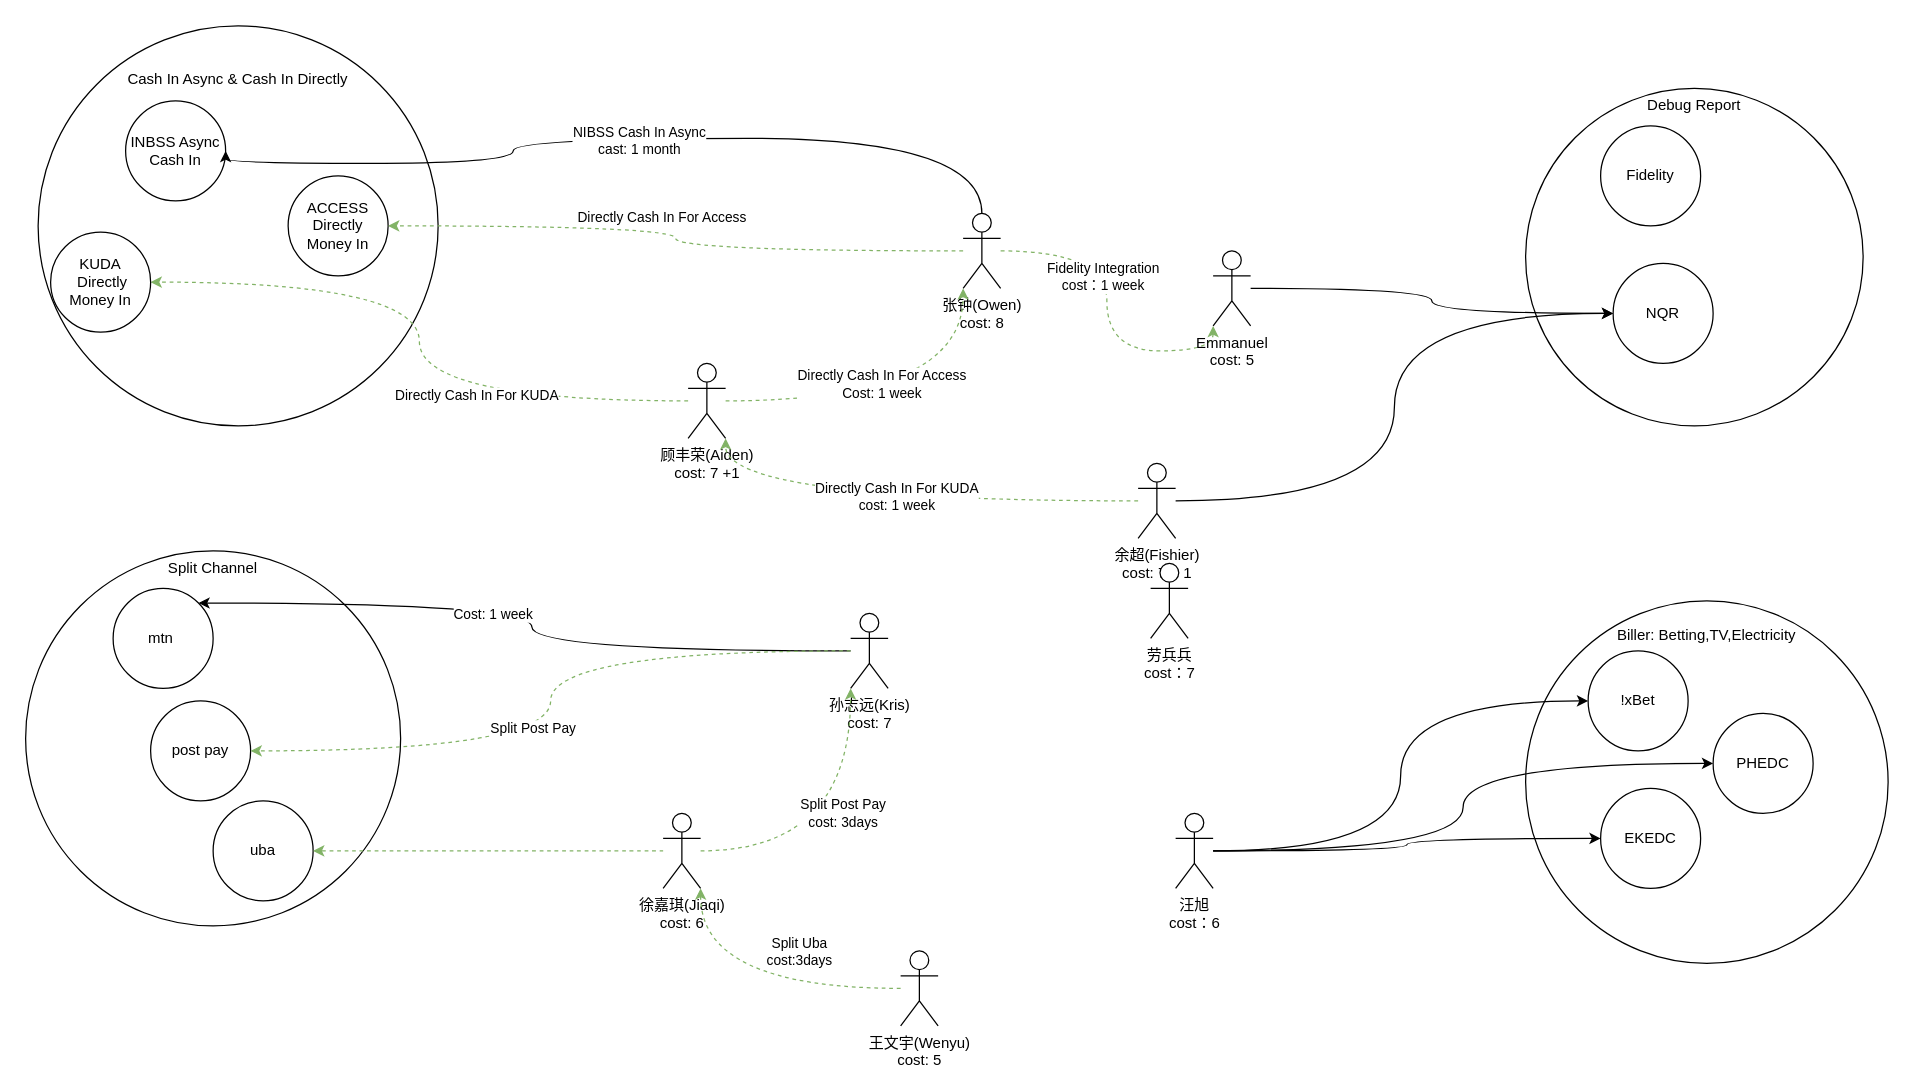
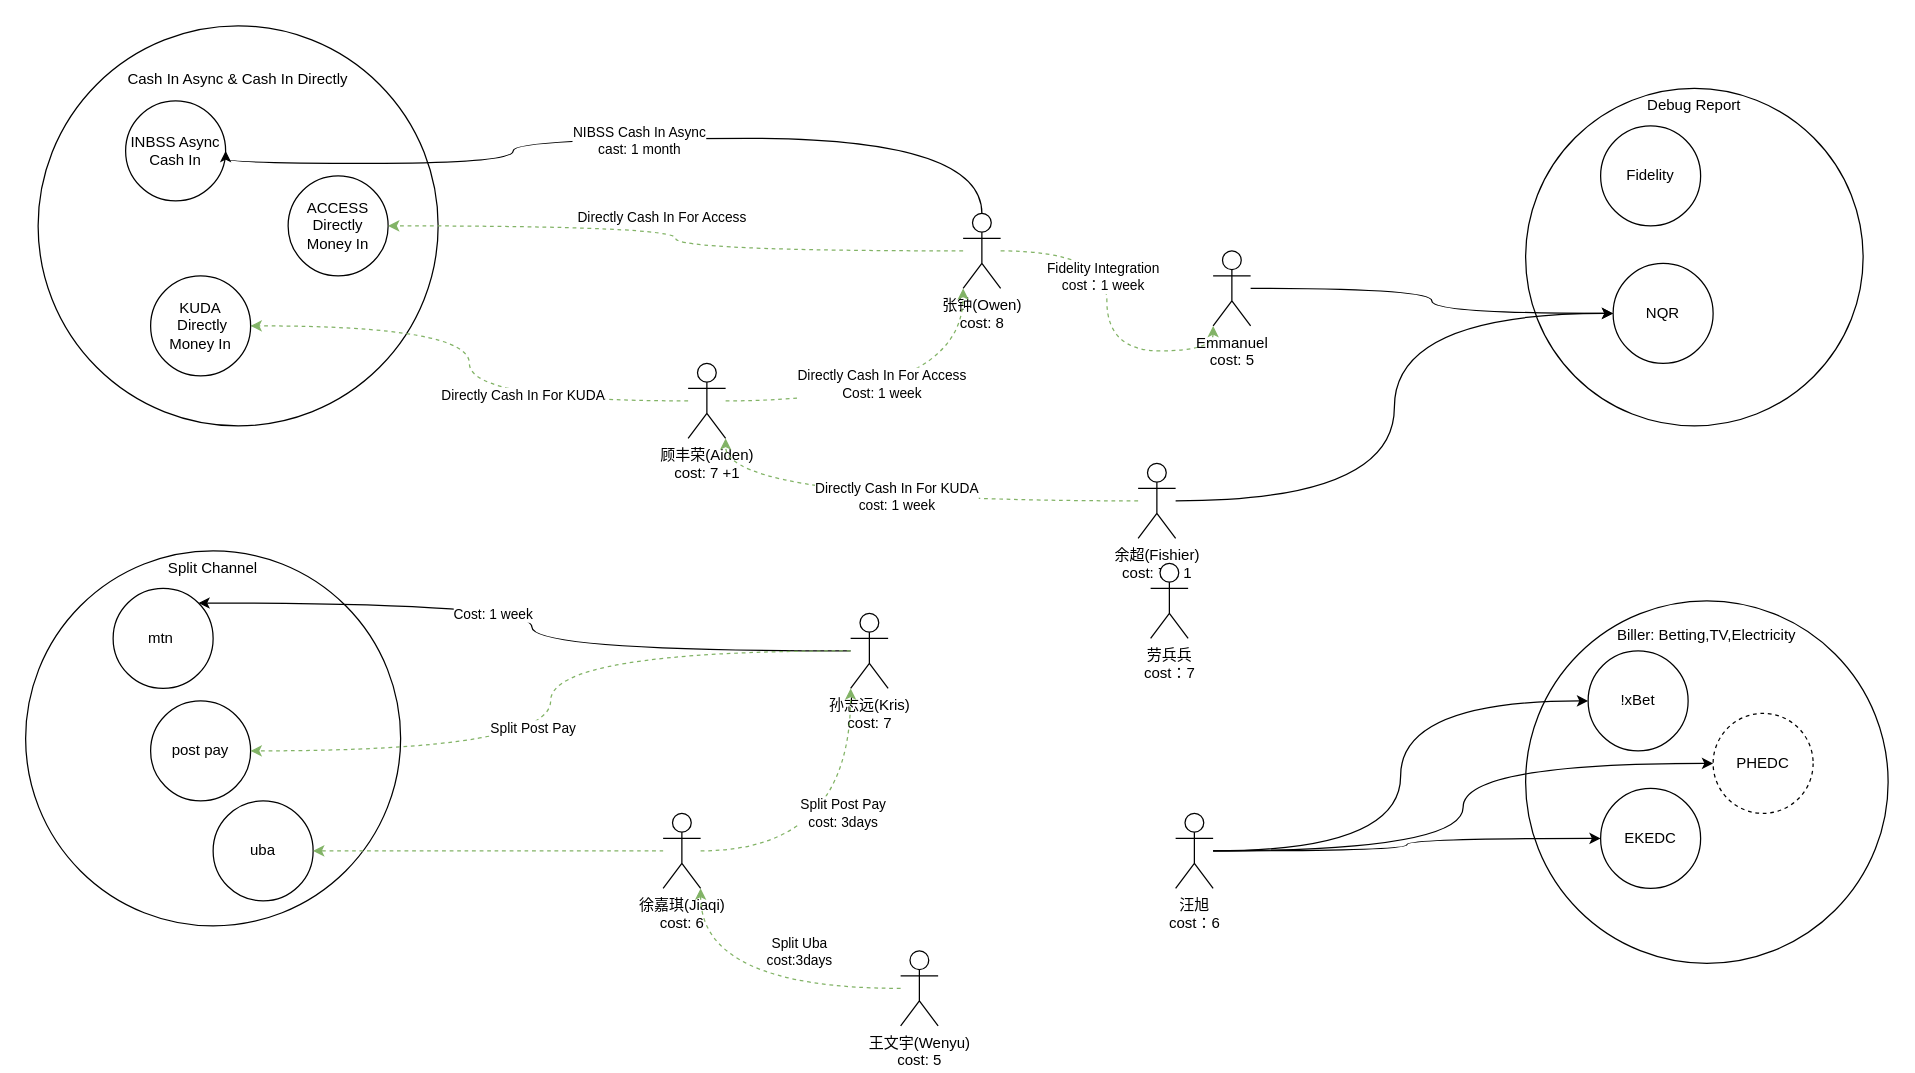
node "KUDA Directly Money In": moved (101, 282) -> (201, 326)
node "PHEDC": style solid -> dashed
